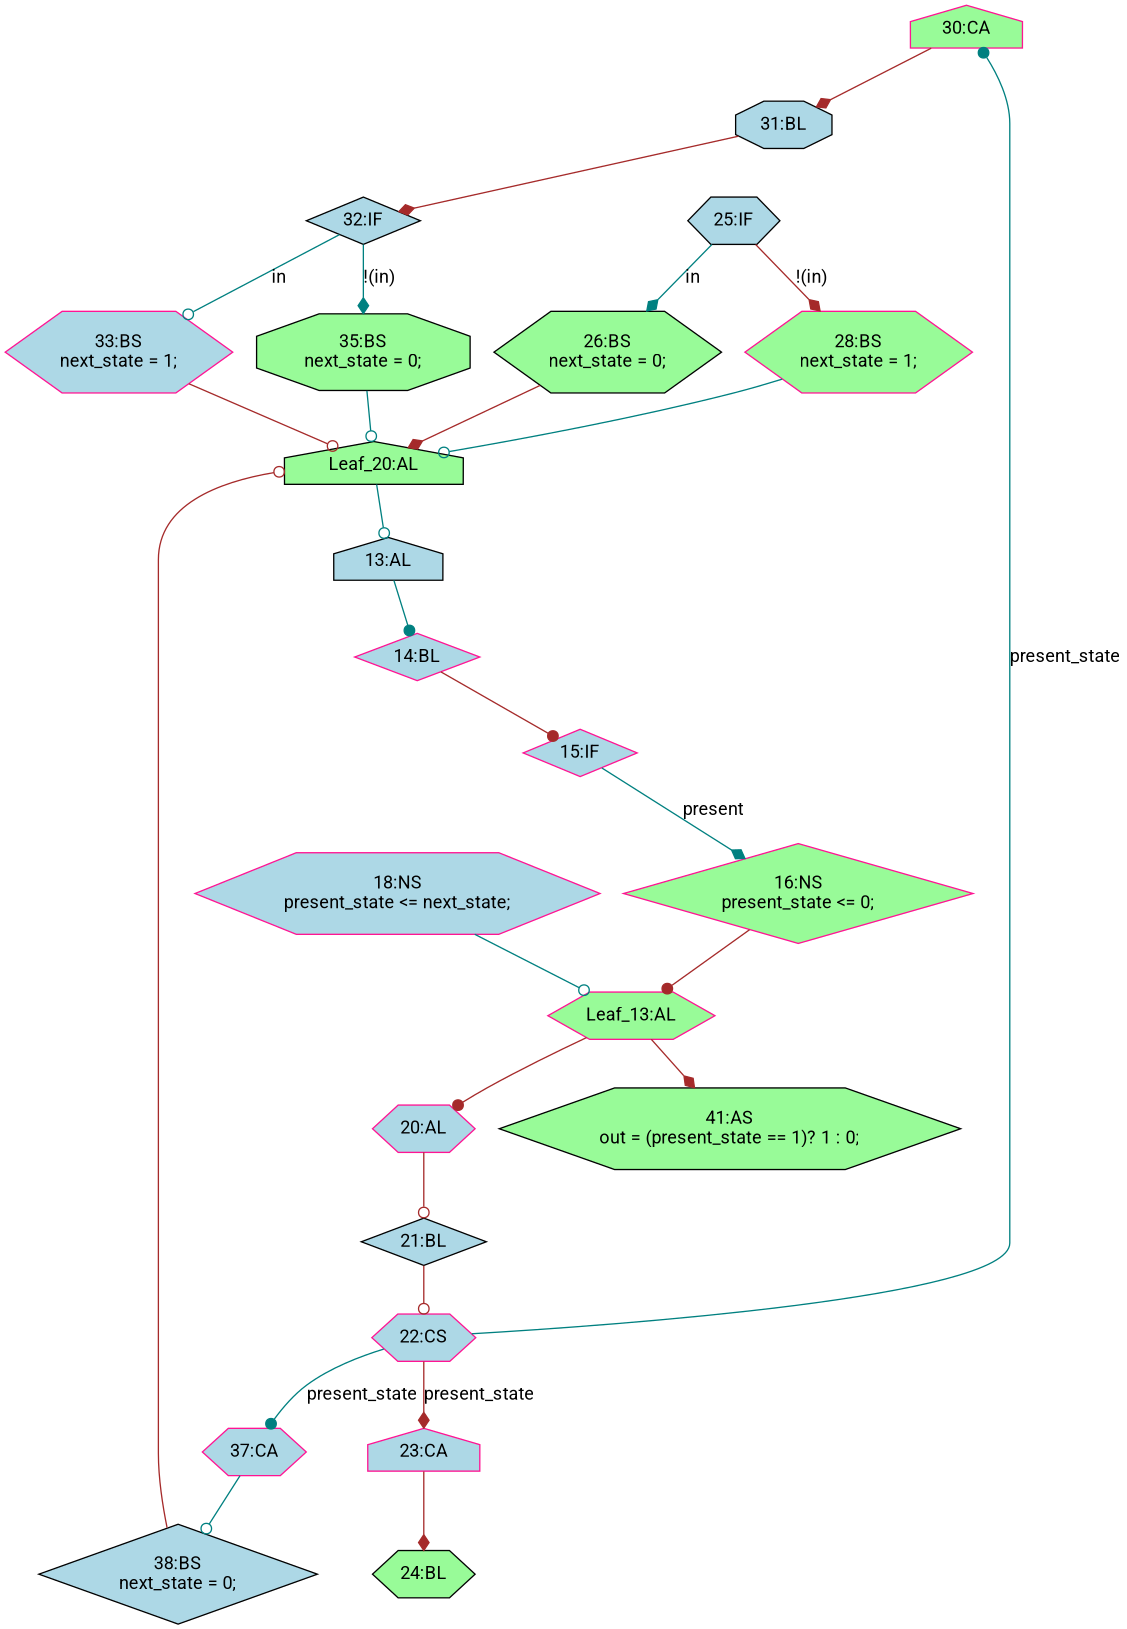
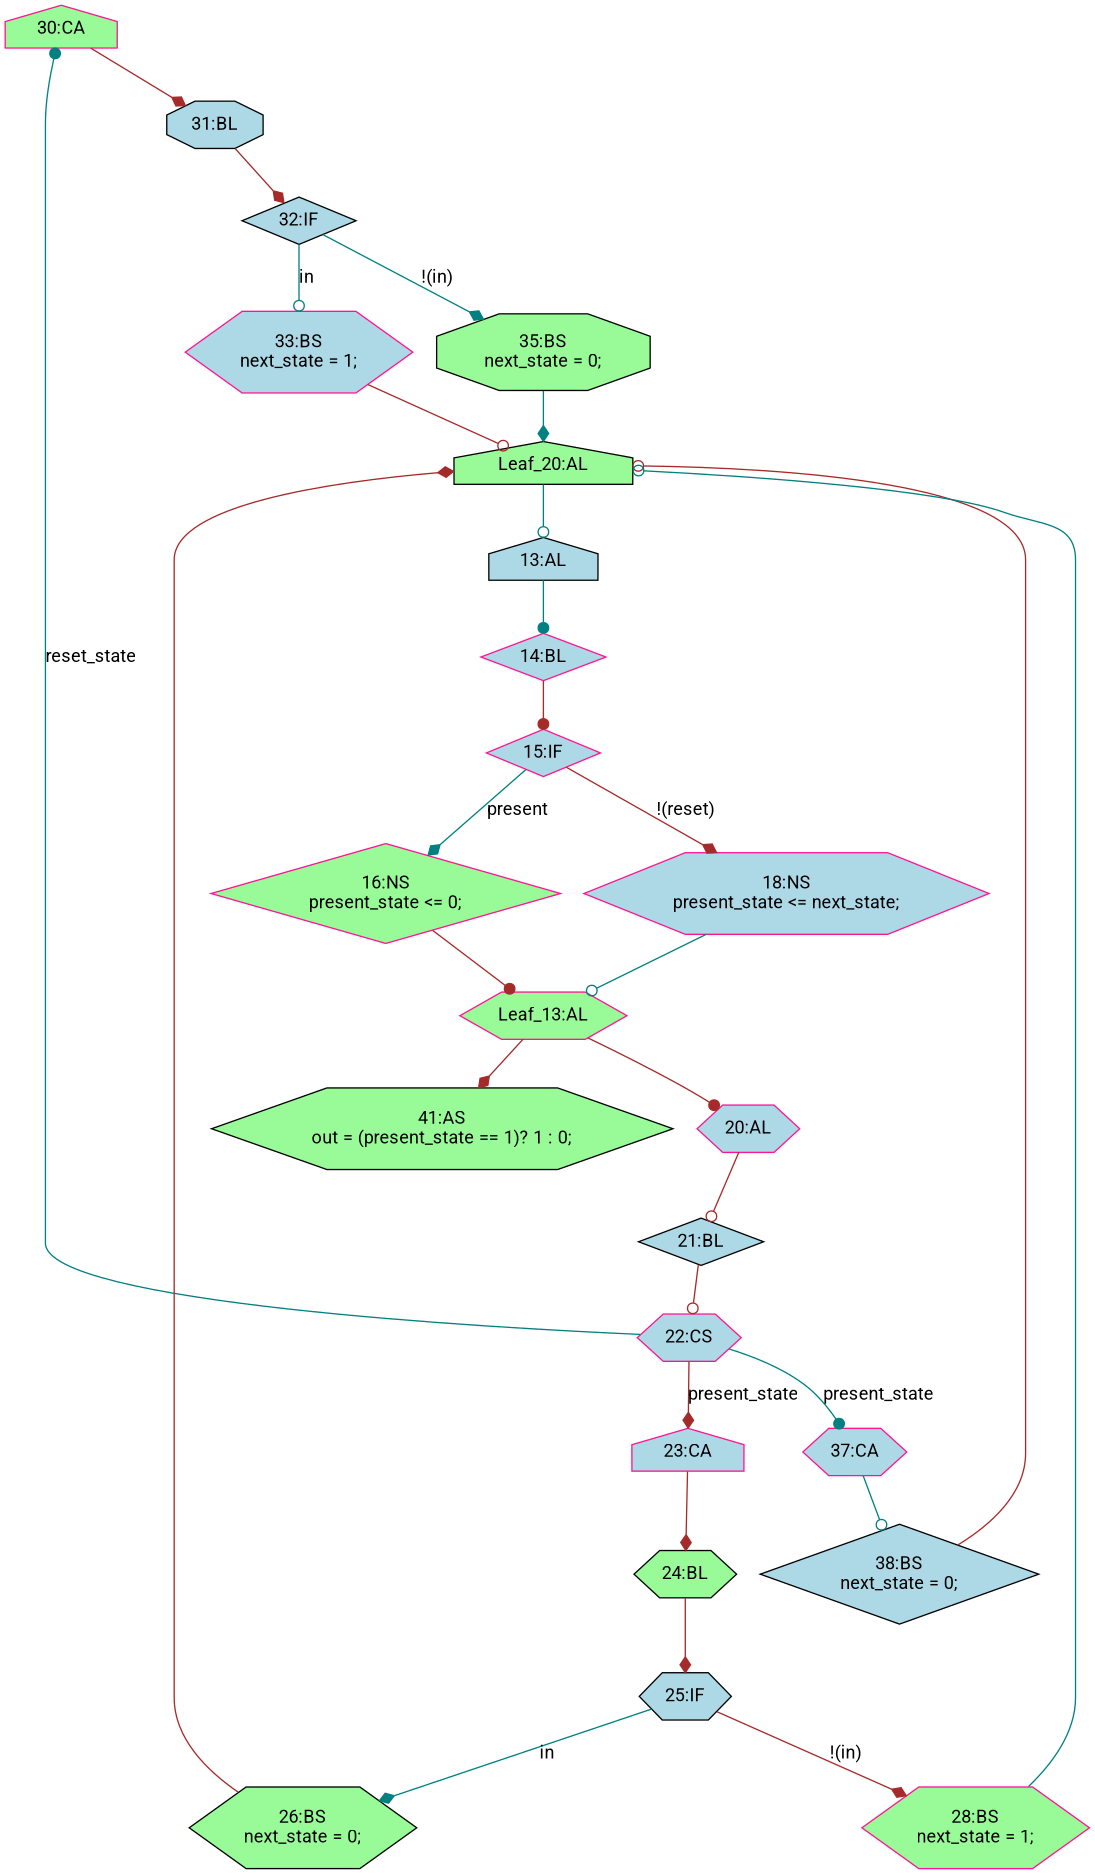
edge "35:BS next_state = 0;" -> "Leaf_20:AL": arrowhead odot -> diamond
edge "22:CS" -> "30:CA": label "present_state" -> "reset_state"
edge "15:IF" -> "18:NS present_state <= next_state;": added, label "!(reset)"
edge "24:BL" -> "25:IF": added
